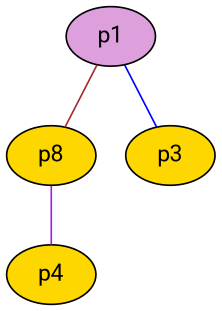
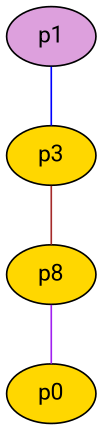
edge "p1" -- "p8": now "p3" -- "p8"
node "p4": label "p4" -> "p0"
